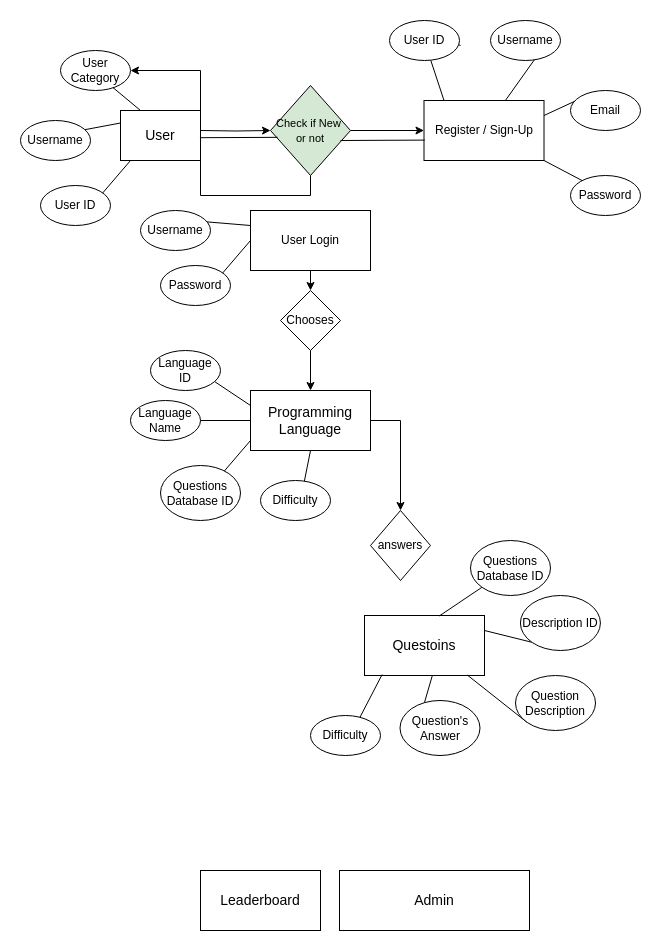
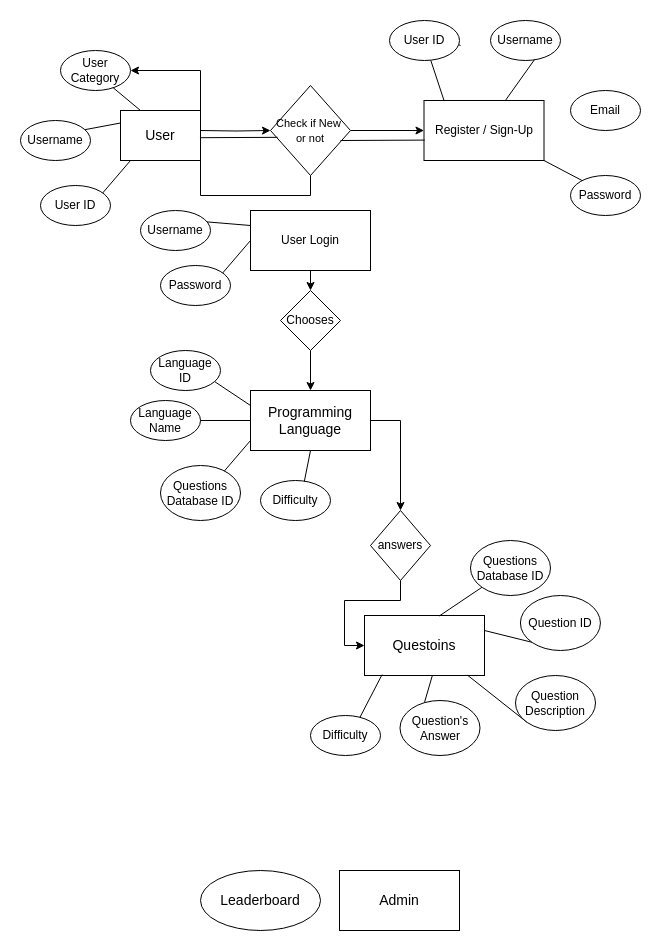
edge "Email" -- "Register / Sign-Up": removed
node "Check if New or not": fillcolor #d5e8d4 -> #ffffff
edge "answers" -> "Questoins": added
node "Description ID": label "Description ID" -> "Question ID"
node "Leaderboard": shape rectangle -> ellipse
node "Admin": size 190x60 -> 120x60
